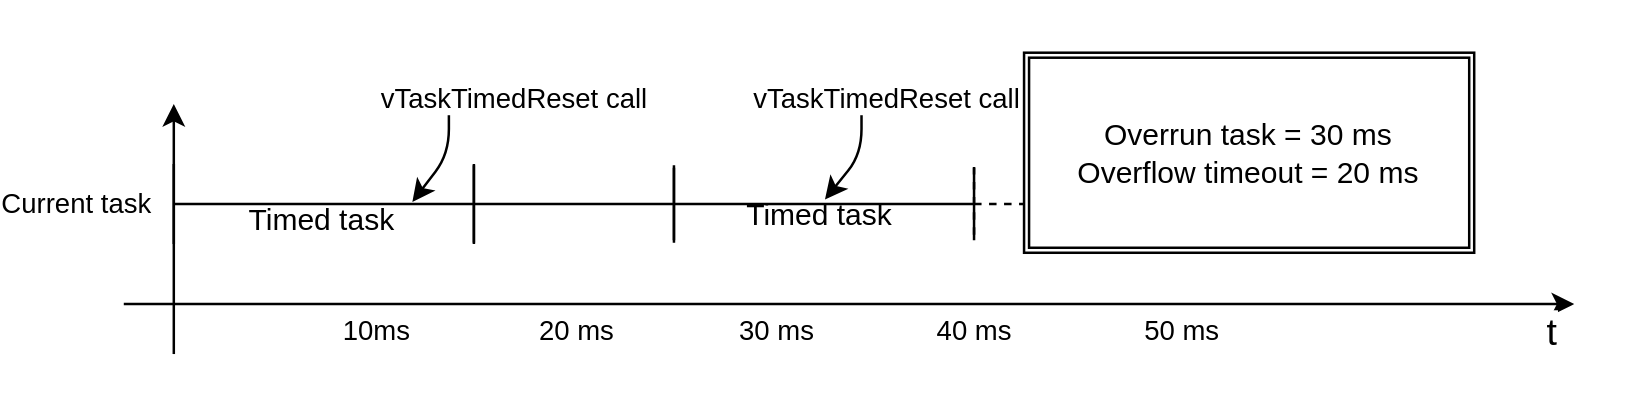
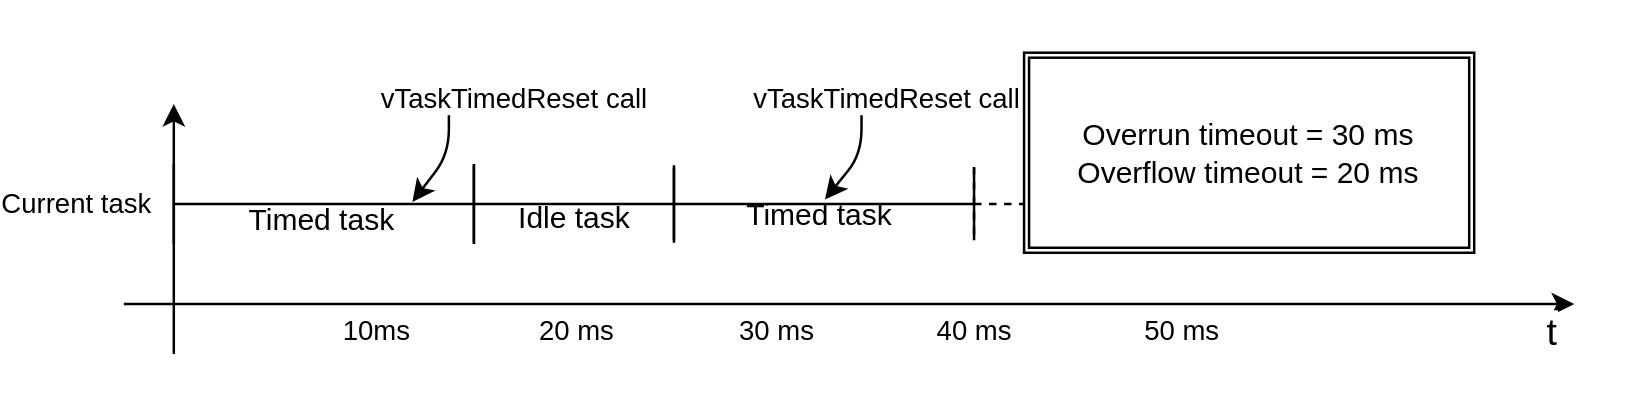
node "Overrun task = 30 ms Overflow timeout = 20 ms": label "Overrun task = 30 ms Overflow timeout = 20 ms" -> "Overrun timeout = 30 ms Overflow timeout = 20 ms"
node "Idle task": added
